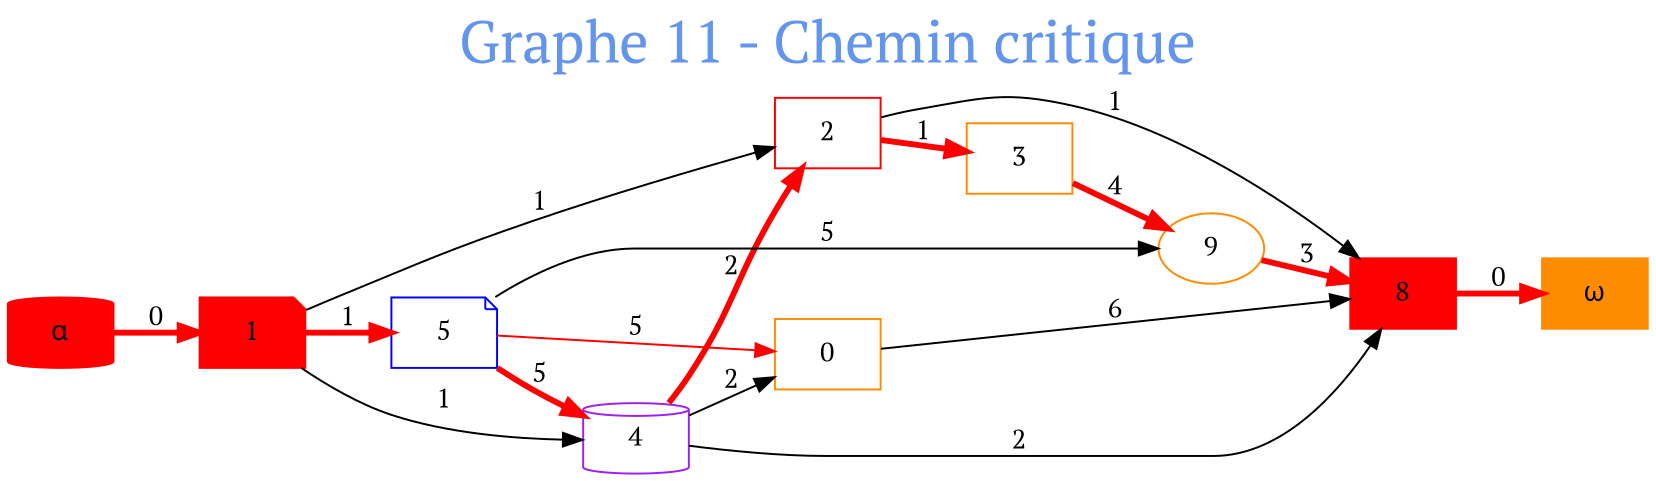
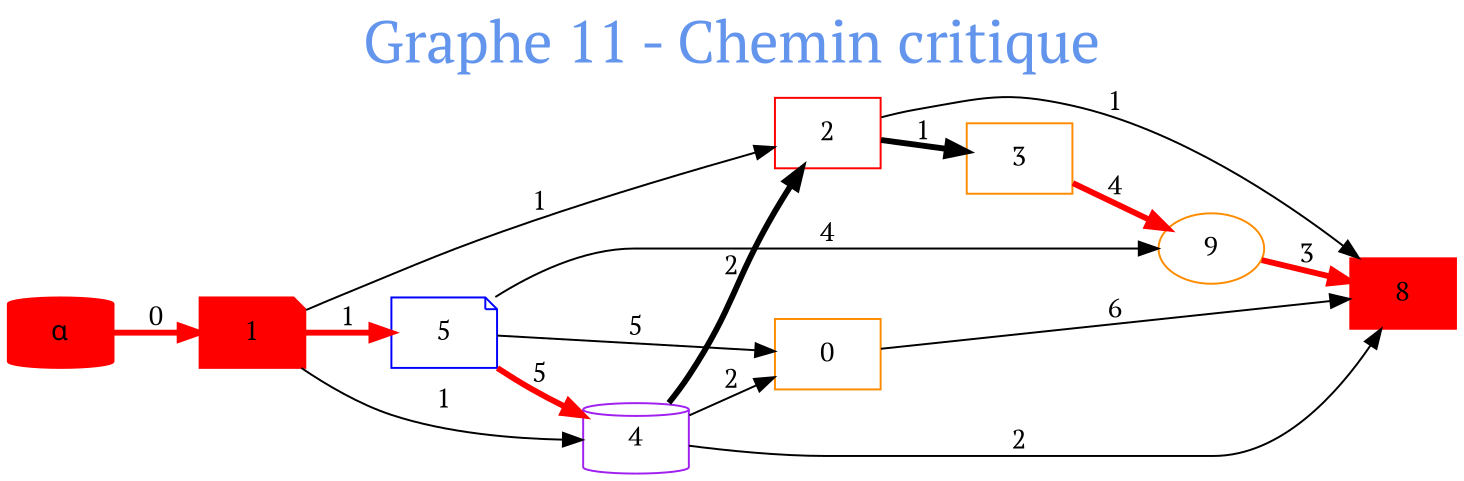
edge "2" -> "3": color red -> black
edge "5" -> "9": label "5" -> "4"
node "ω": removed
edge "4" -> "2": color red -> black
edge "5" -> "0": color red -> black
